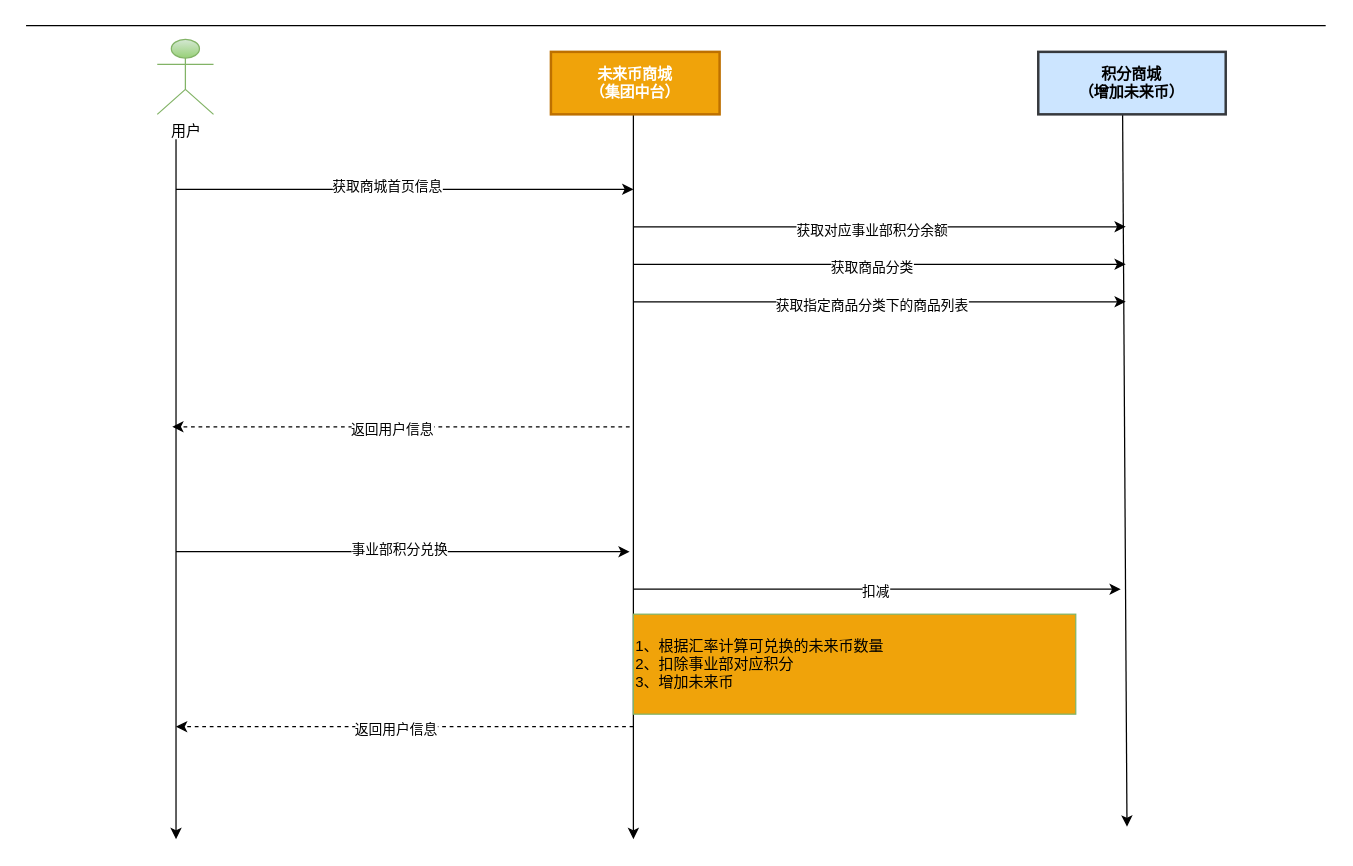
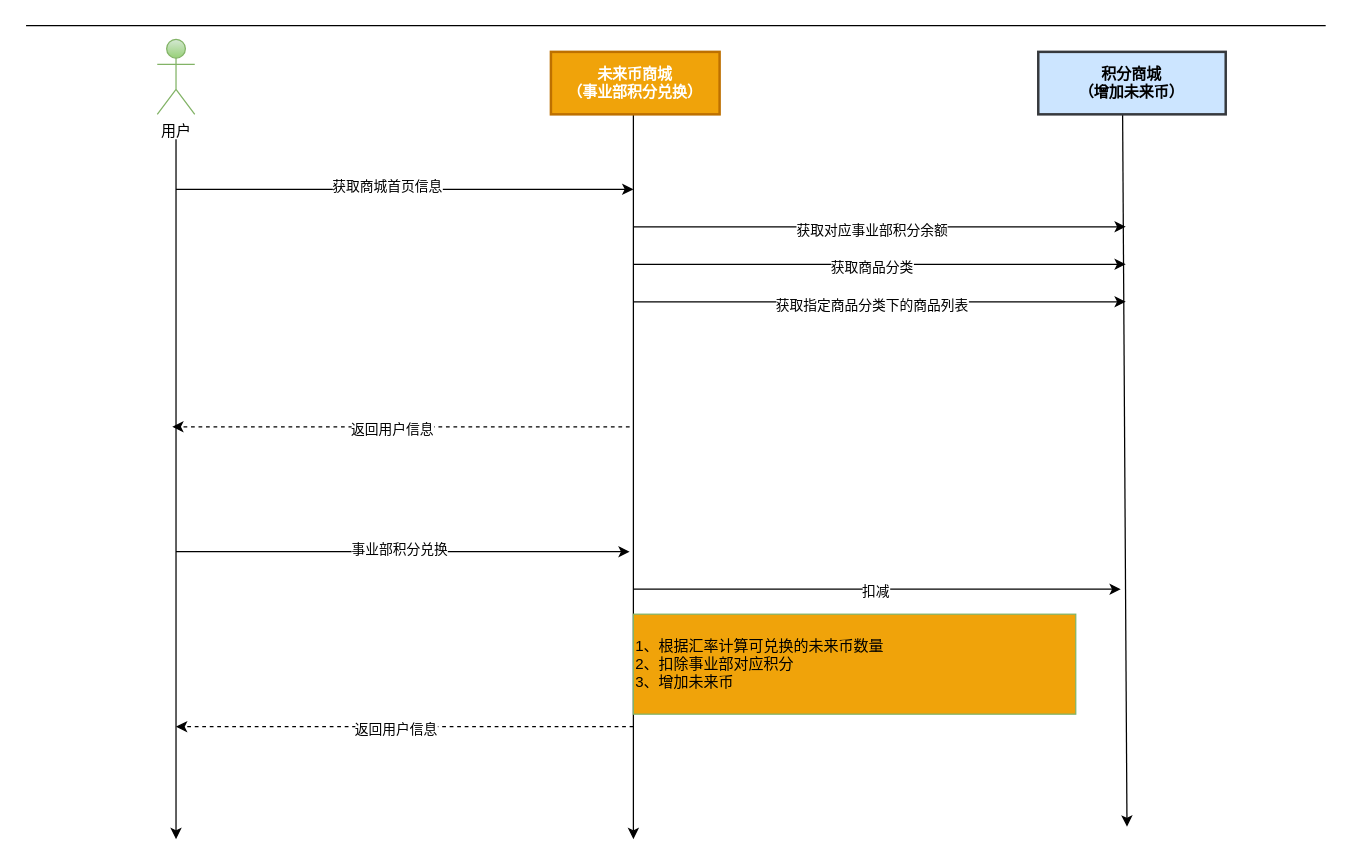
node "用户": size 56x75 -> 38x75
node "未来币商城 （集团中台）": label "未来币商城 （集团中台）" -> "未来币商城 （事业部积分兑换）"
